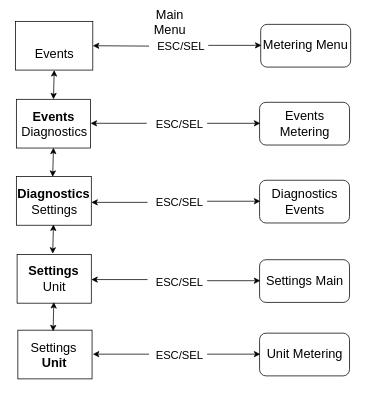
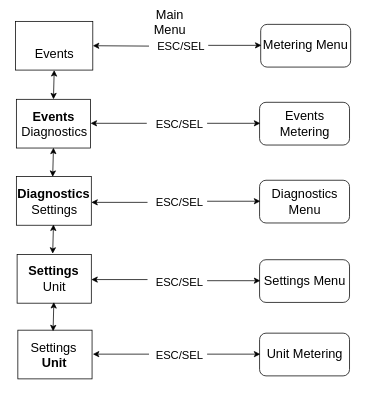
node "Diagnostics Events": label "Diagnostics Events" -> "Diagnostics Menu"
node "Settings Main": label "Settings Main" -> "Settings Menu"
